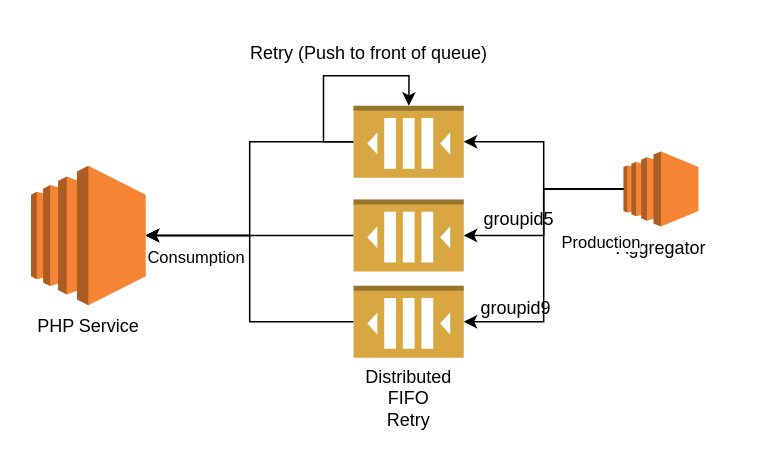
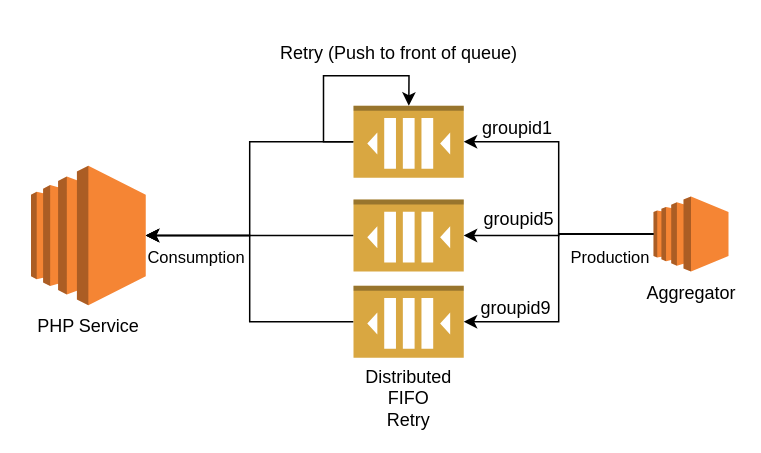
node "Retry (Push to front of queue)": moved (368, 53) -> (398, 53)
node "groupid1": added
node "Aggregator": moved (661, 189) -> (691, 234)
